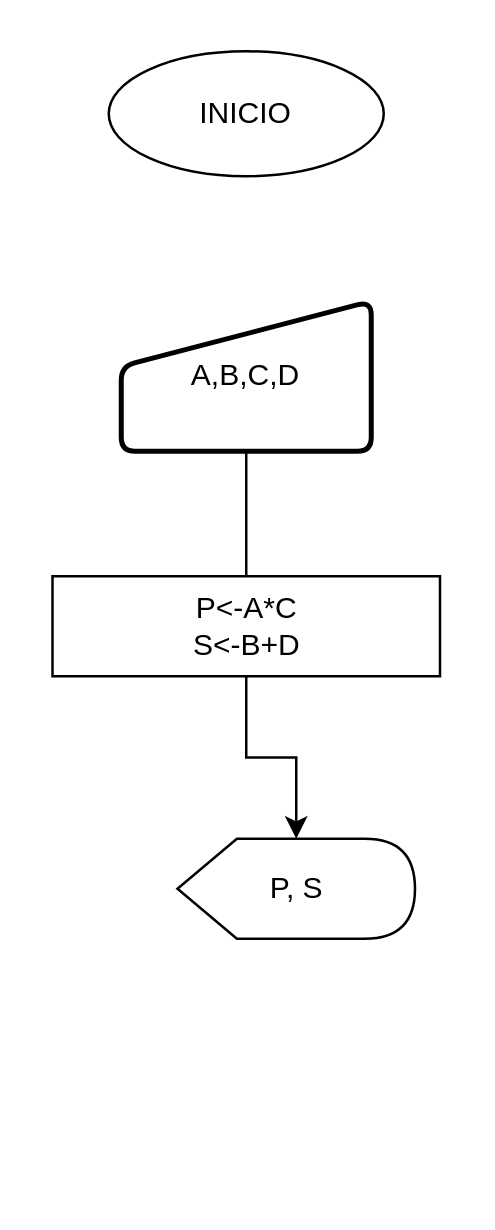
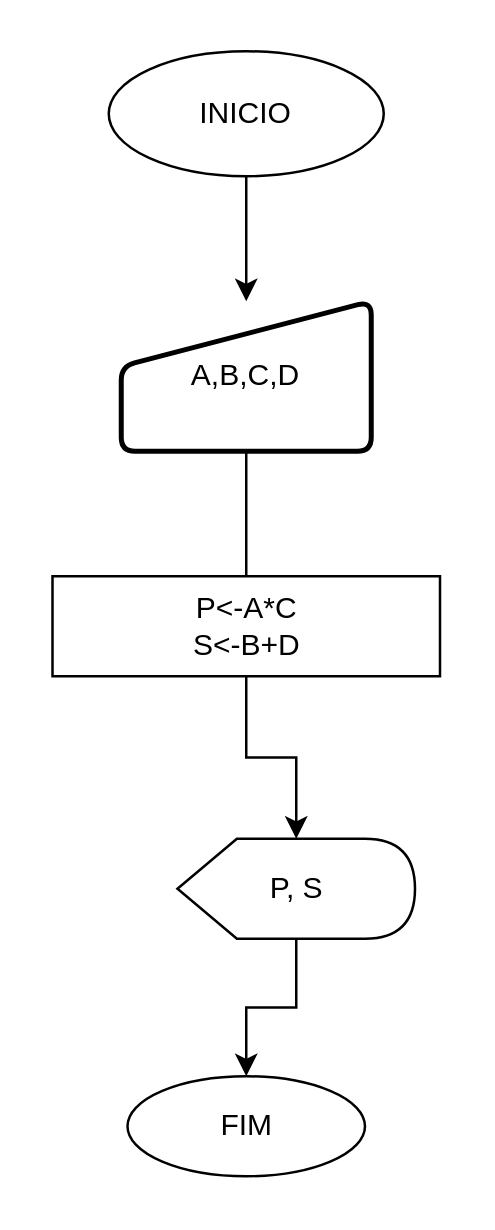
edge "INICIO" -> "A,B,C,D": added
edge "P, S" -> "FIM": added
node "FIM": added
